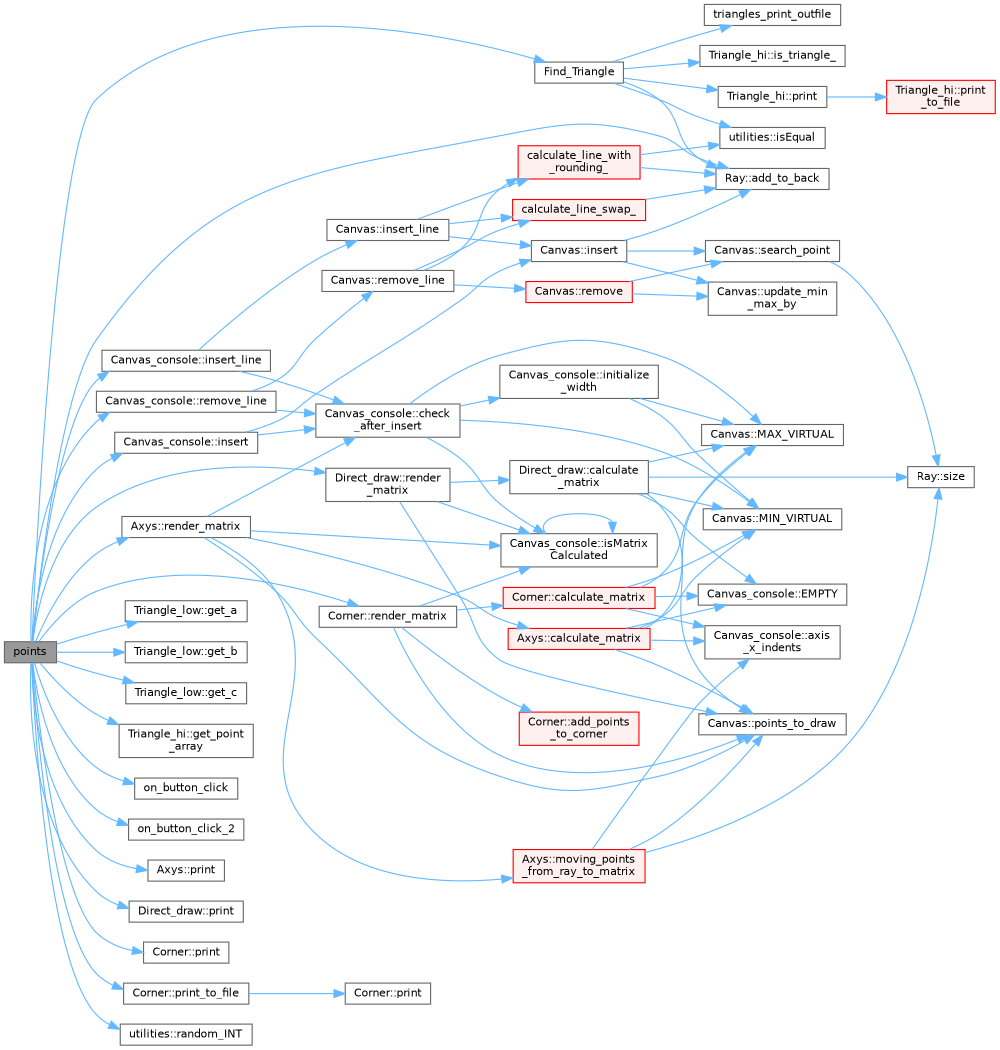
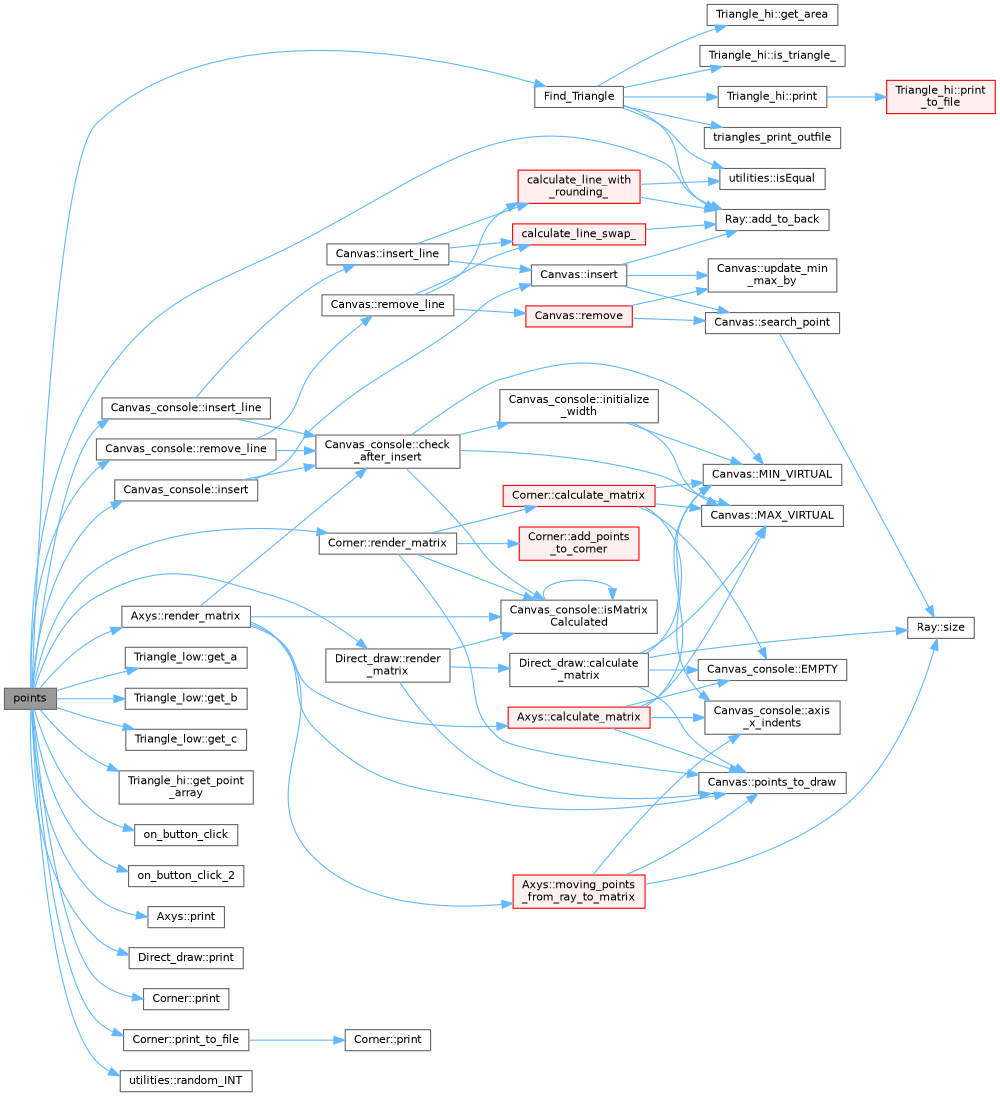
node "Triangle_hi::get_area": added
